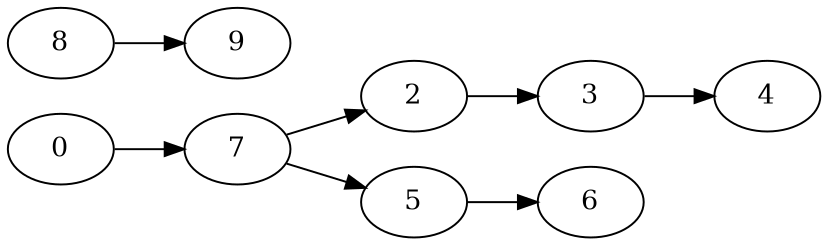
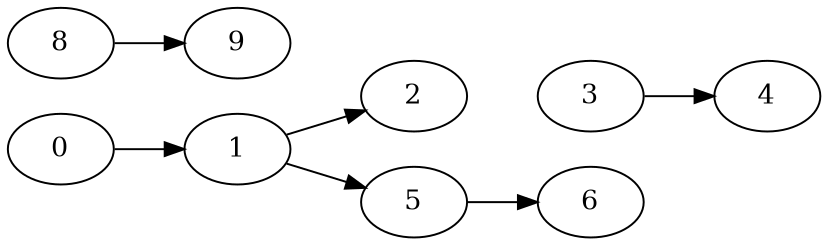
edge "2" -> "3": removed
node "7": label "7" -> "1"
